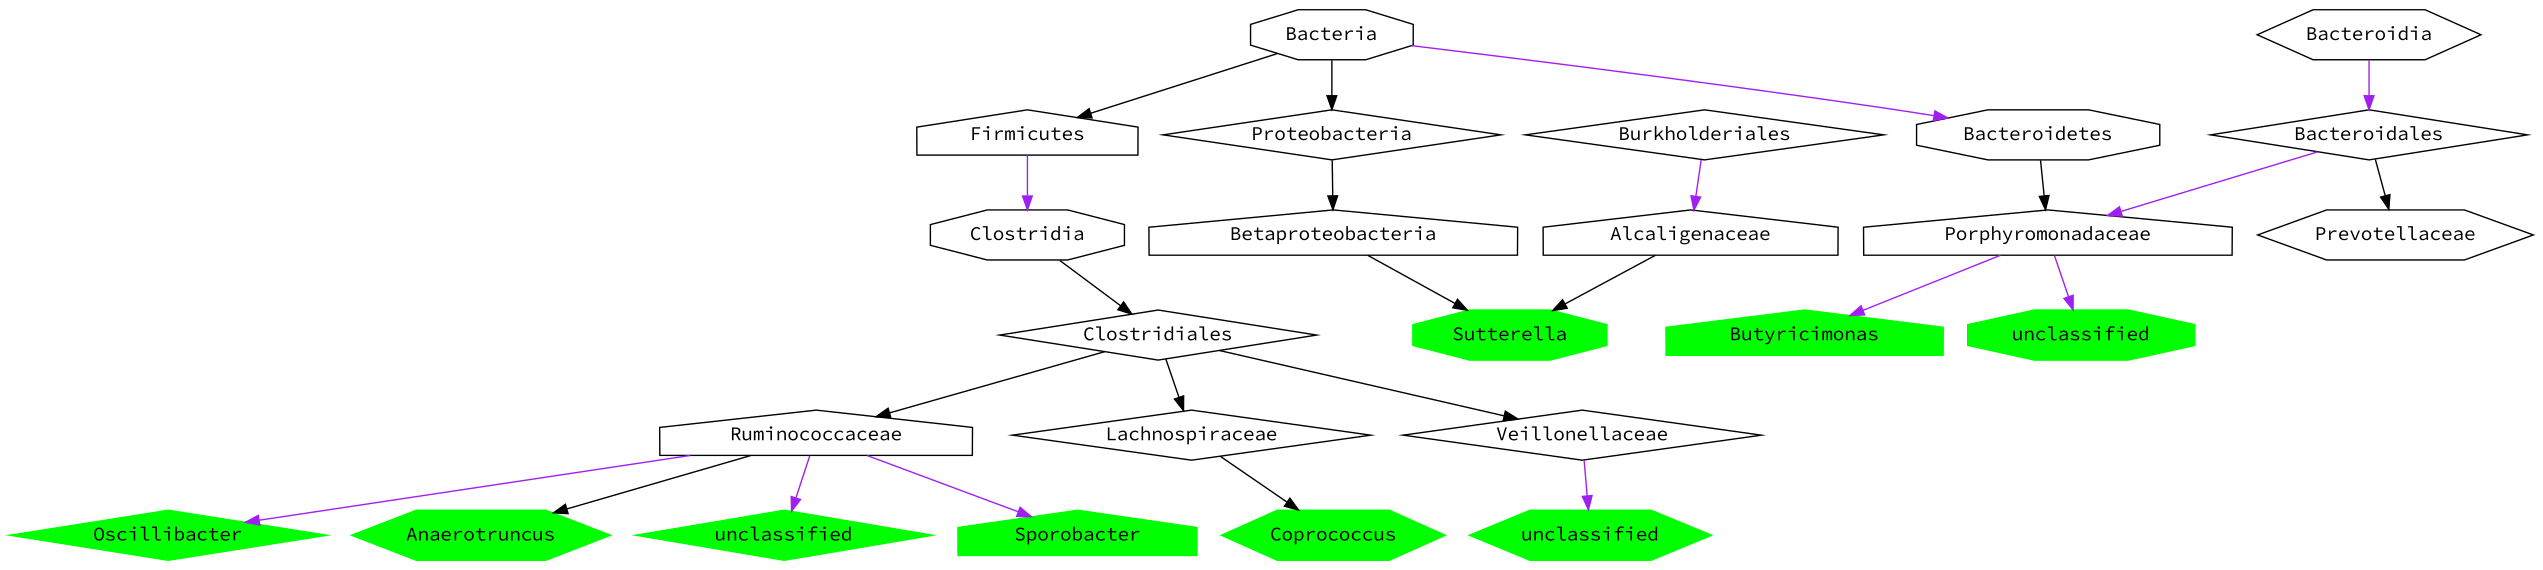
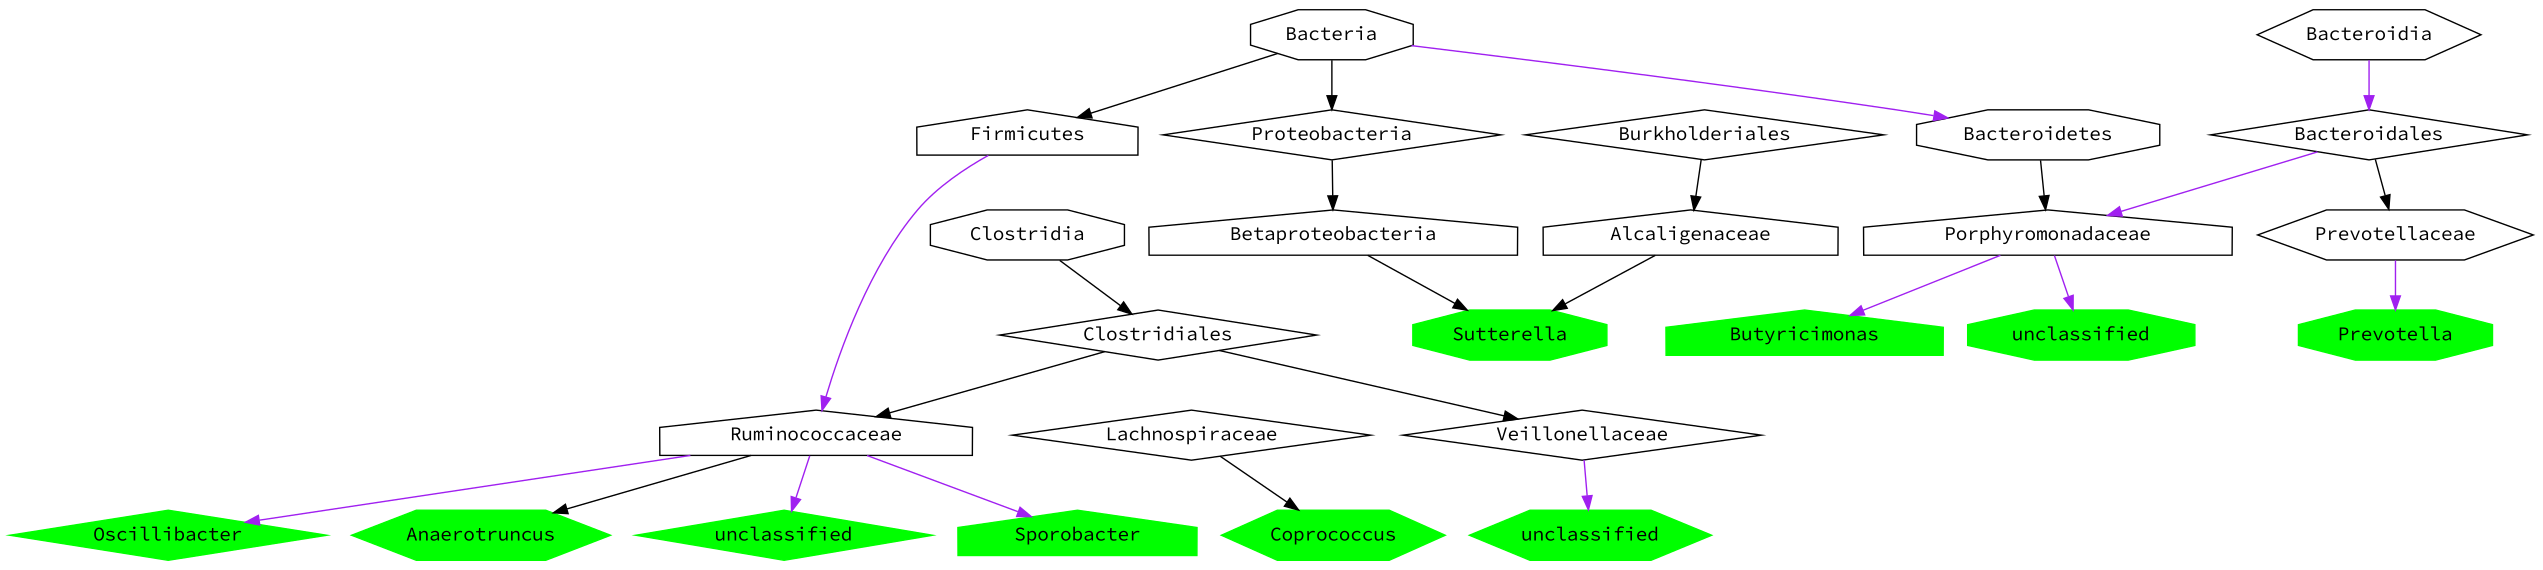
edge "Firmicutes" -> "Clostridia": now "Firmicutes" -> "Ruminococcaceae"
edge "Burkholderiales" -> "Alcaligenaceae": color purple -> black
node "Prevotella": added
edge "Clostridiales" -> "Lachnospiraceae": removed
